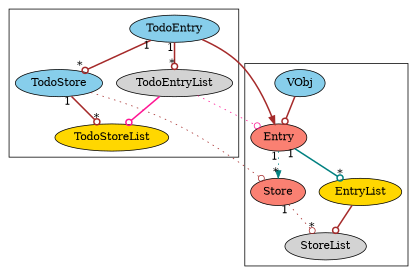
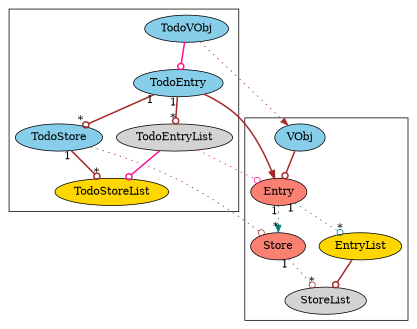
node "TodoVObj": added
edge "Entry" -> "EntryList": style bold -> dotted
